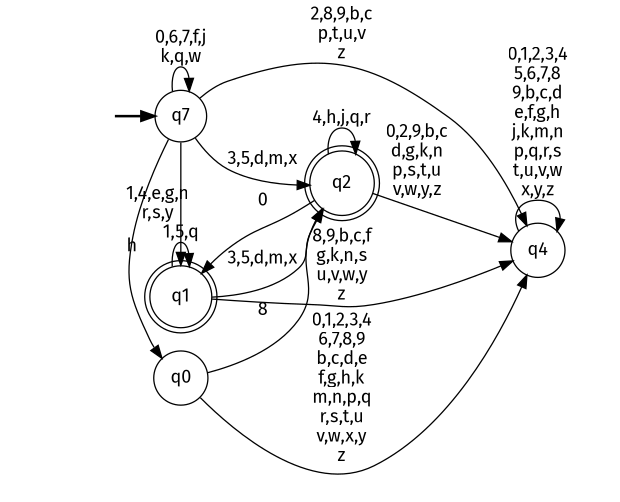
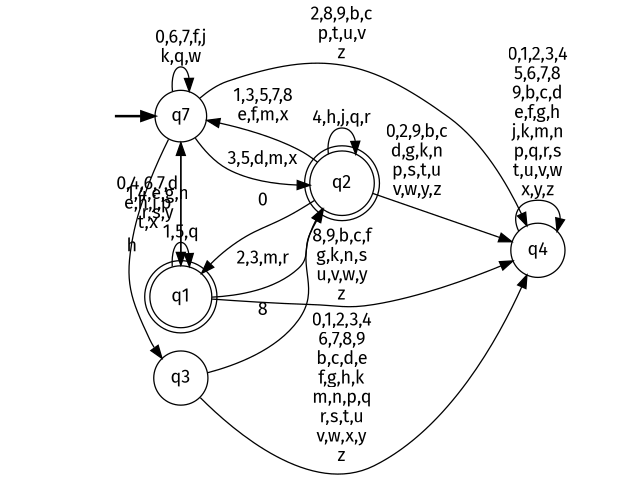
edge "q2" -> "q7": added, label "1,3,5,7,8 e,f,m,x"
edge "q1" -> "q7": added, label "0,4,6,7,d e,h,j,p t,x"
edge "q1" -> "q2": label "3,5,d,m,x" -> "2,3,m,r"
node "q0": label "q0" -> "q3"
